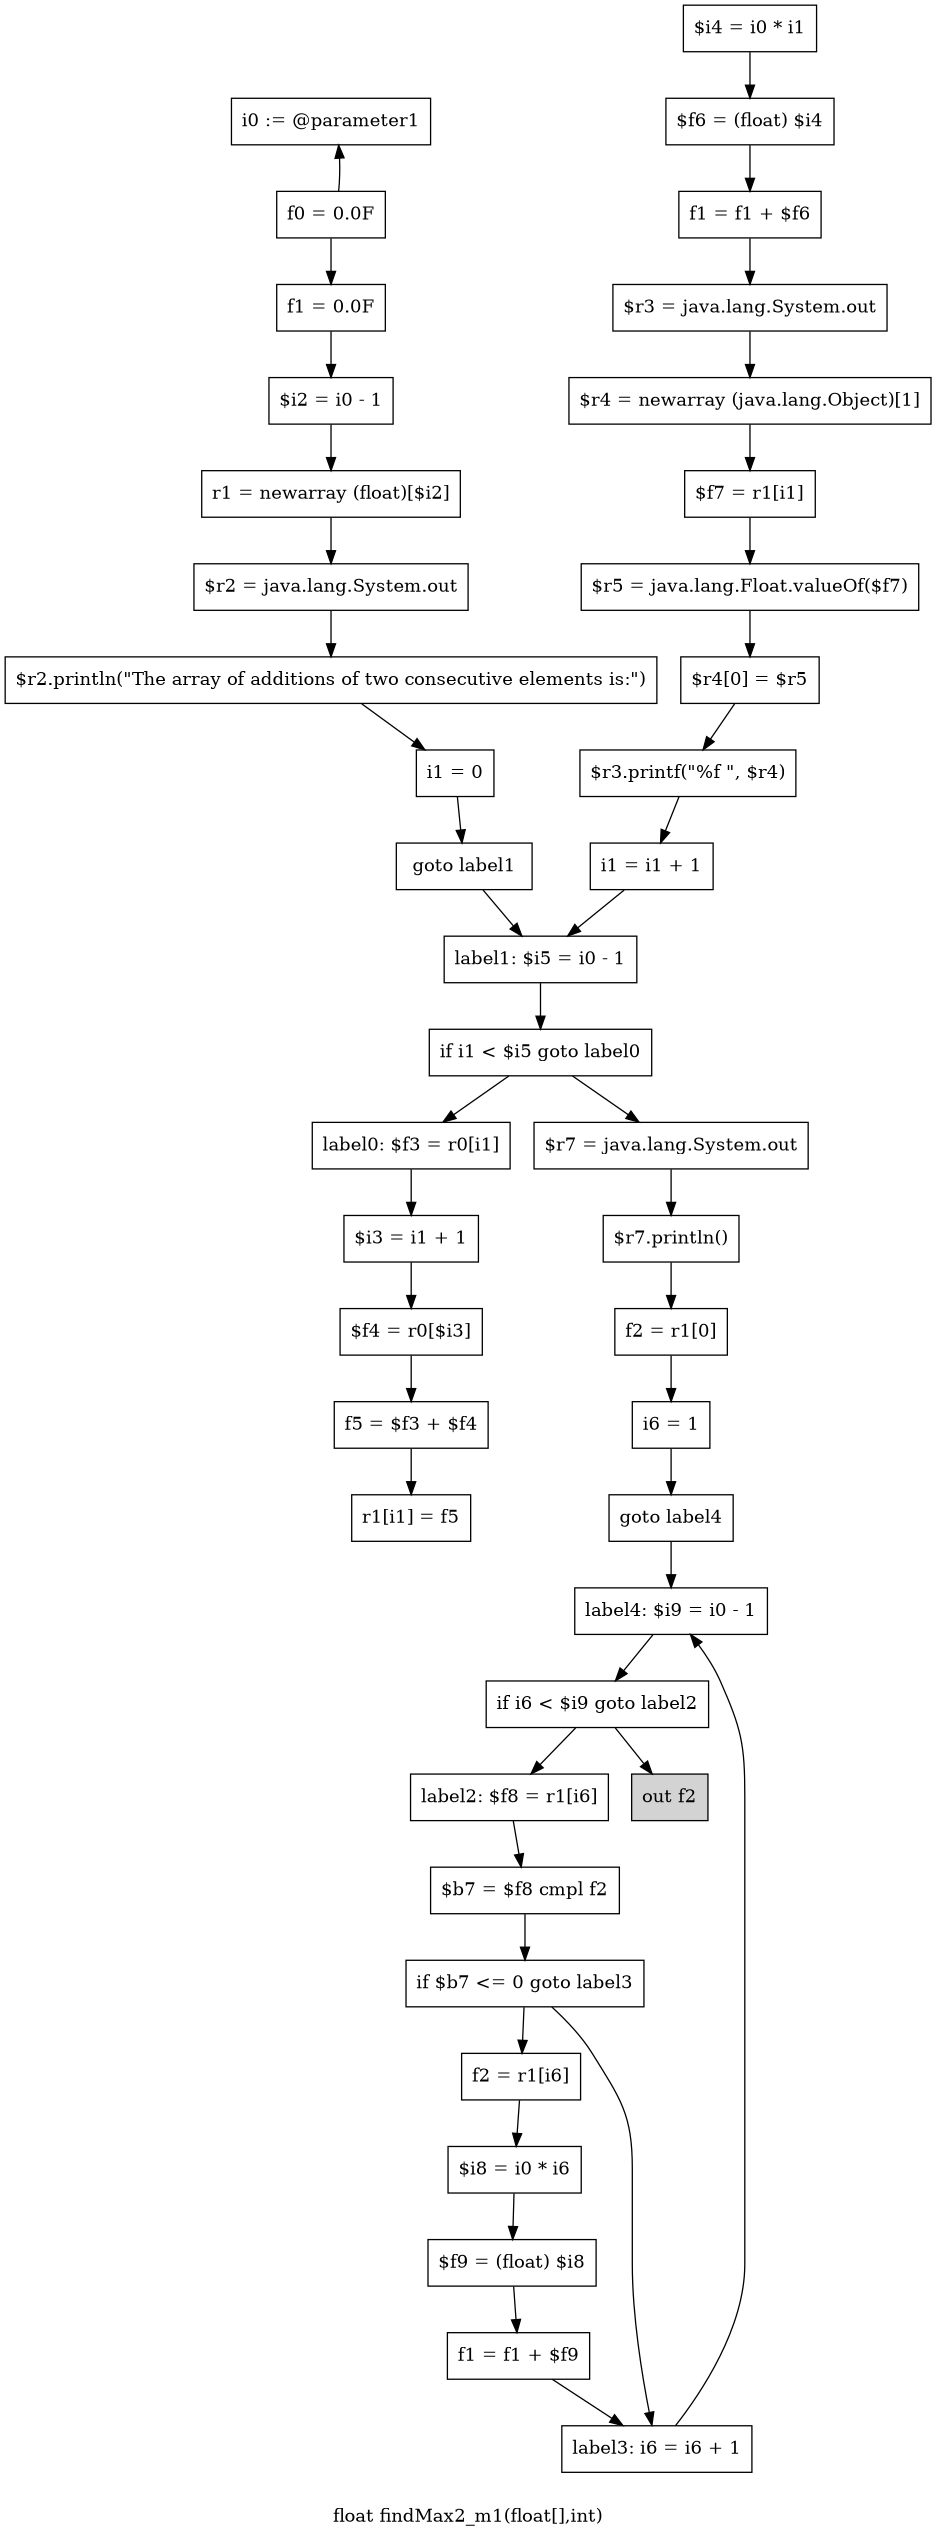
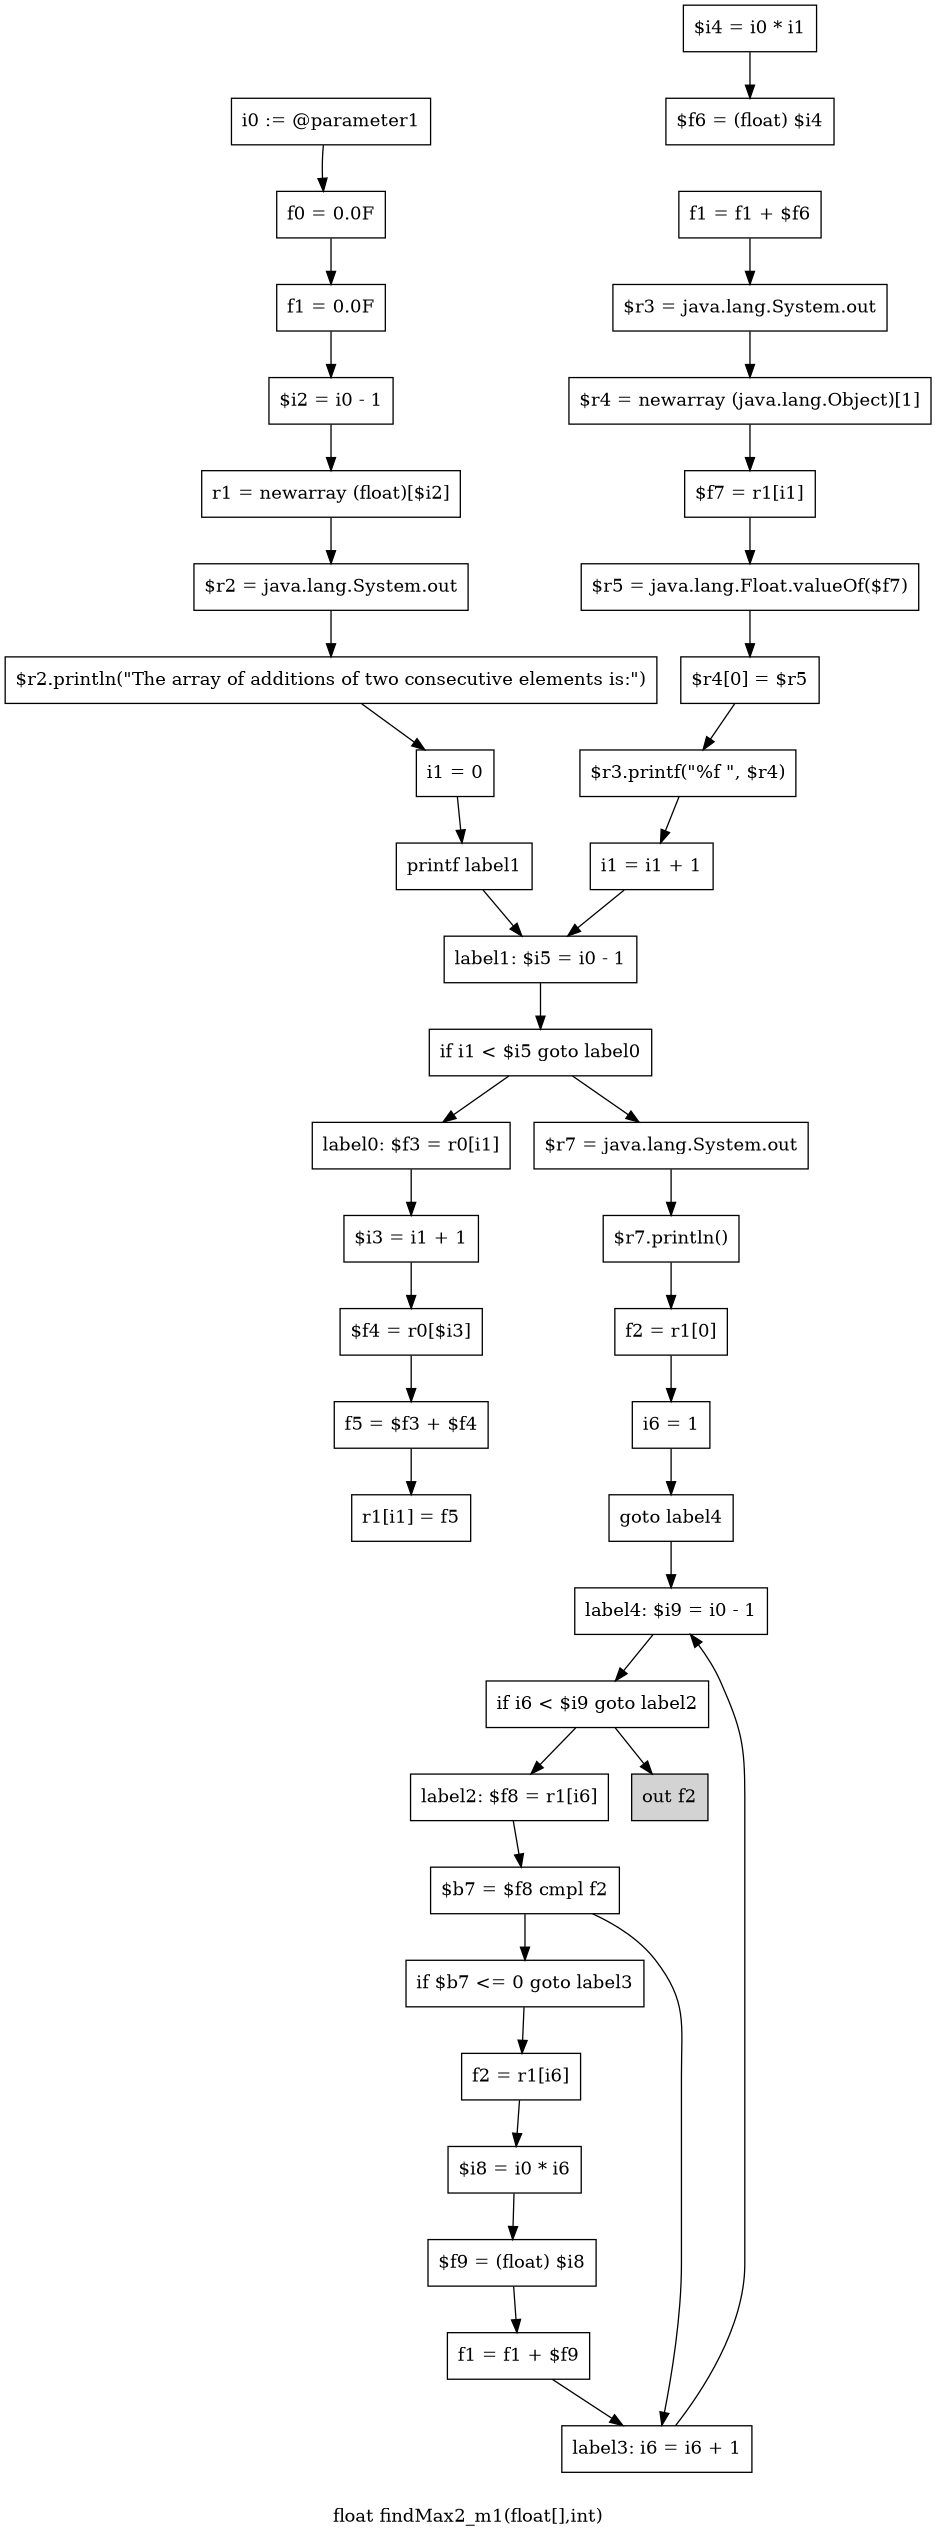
edge "$f6 = (float) $i4" -> "f1 = f1 + $f6": removed
edge "f0 = 0.0F" -> "i0 := @parameter1": reversed
node "goto label1": label "goto label1" -> "printf label1"
edge "if $b7 <= 0 goto label3" -> "label3: i6 = i6 + 1": now "$b7 = $f8 cmpl f2" -> "label3: i6 = i6 + 1"
